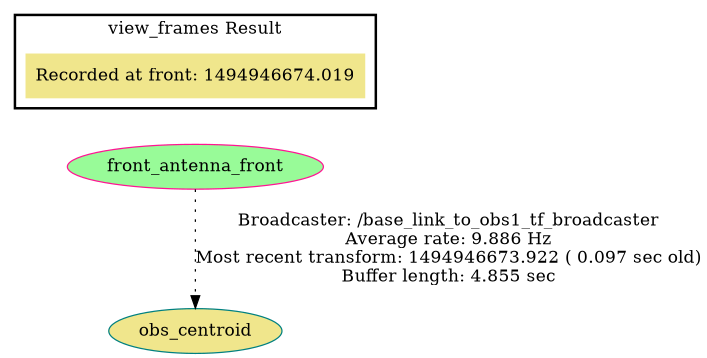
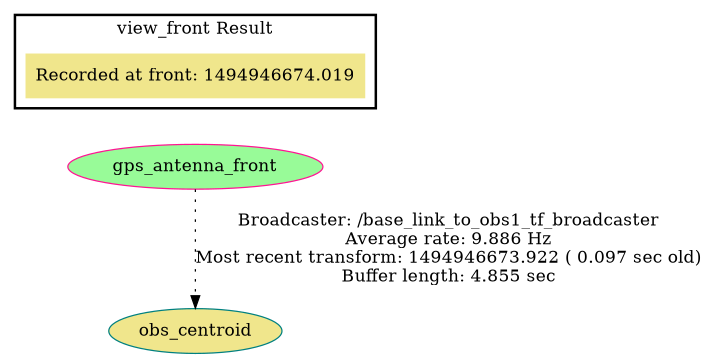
cluster "view_frames Result": label "view_frames Result" -> "view_front Result"
node "front_antenna_front": label "front_antenna_front" -> "gps_antenna_front"
